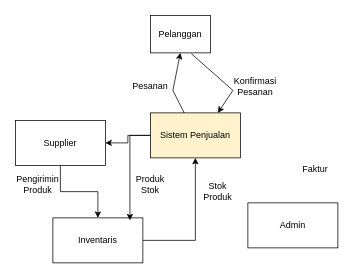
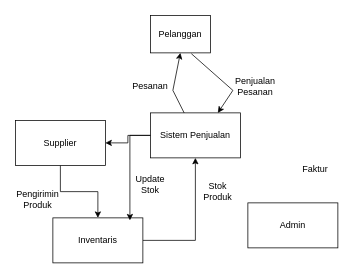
node "Konfirmasi Pesanan": label "Konfirmasi Pesanan" -> "Penjualan Pesanan"
node "Sistem Penjualan": fillcolor #fff2cc -> #ffffff
node "Pengirimin Produk": moved (38, 184) -> (38, 199)
node "Produk Stok": label "Produk Stok" -> "Update Stok"
